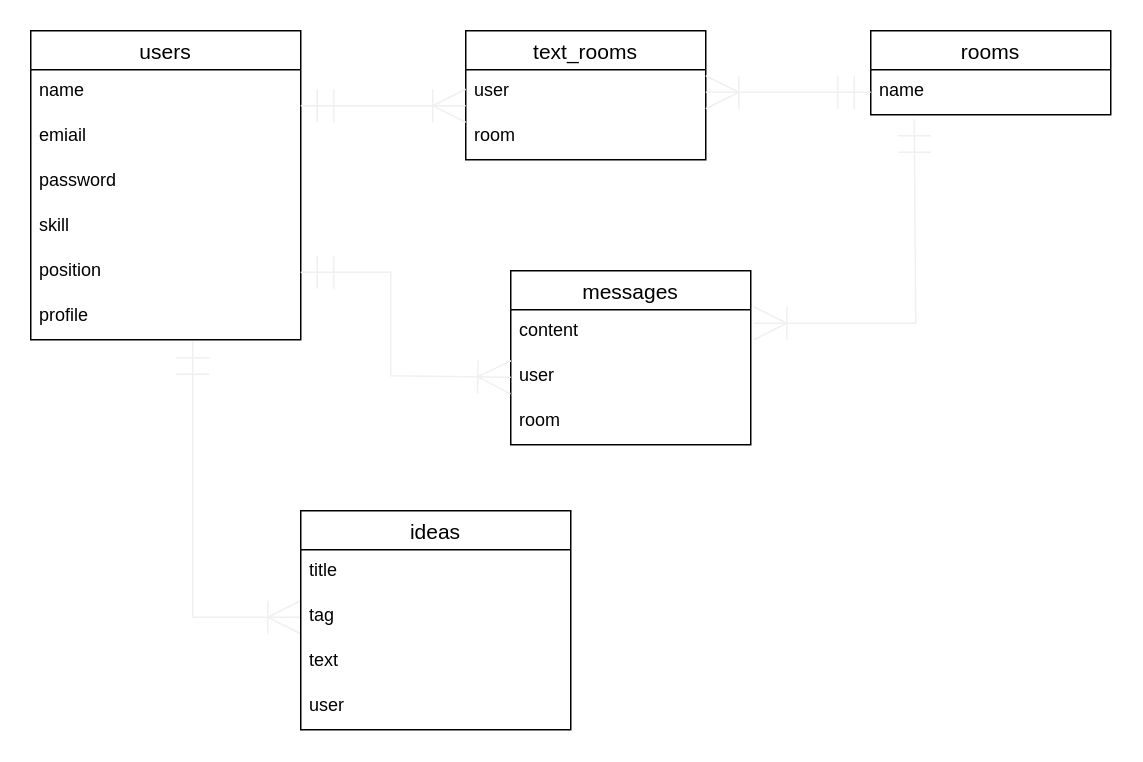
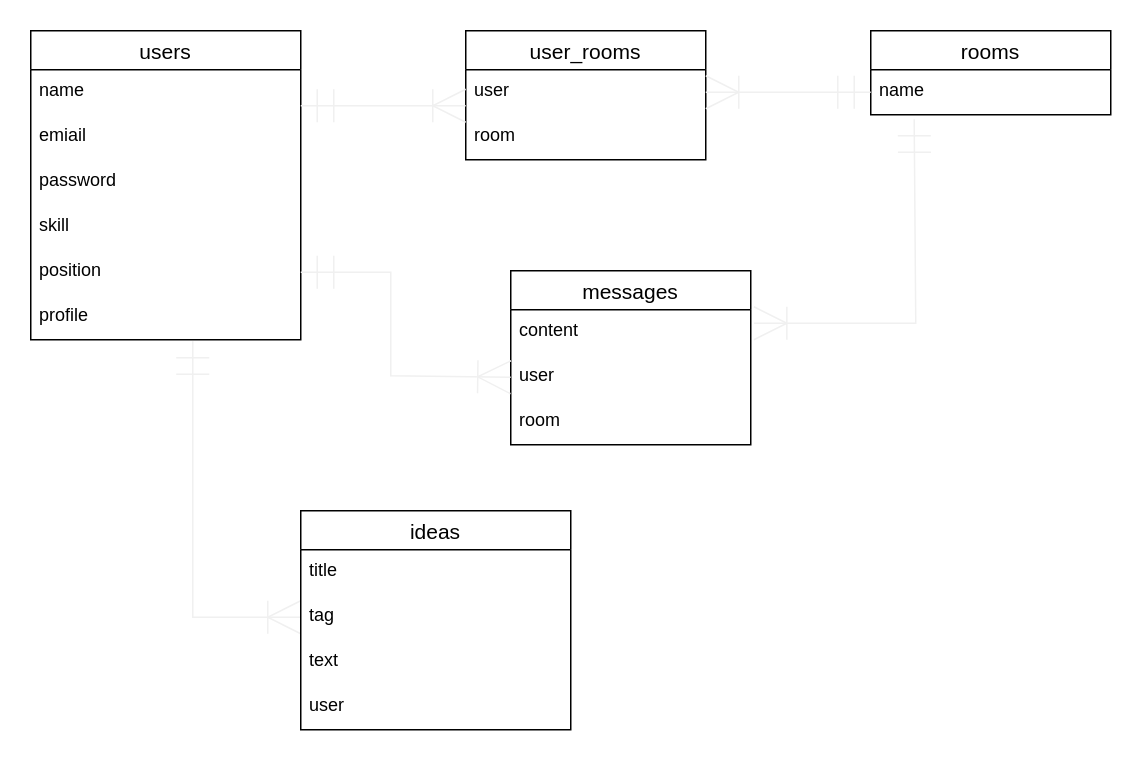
node "text_rooms": label "text_rooms" -> "user_rooms"
